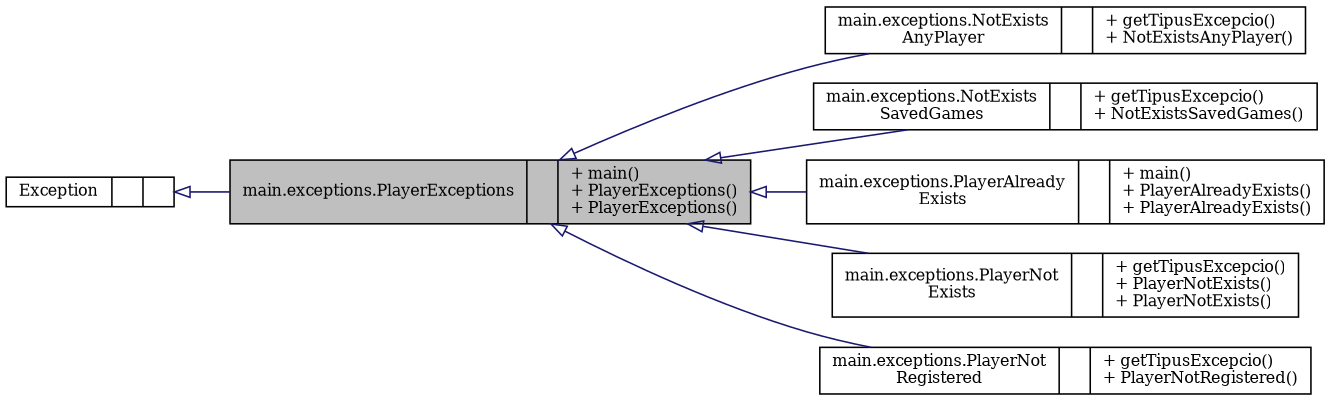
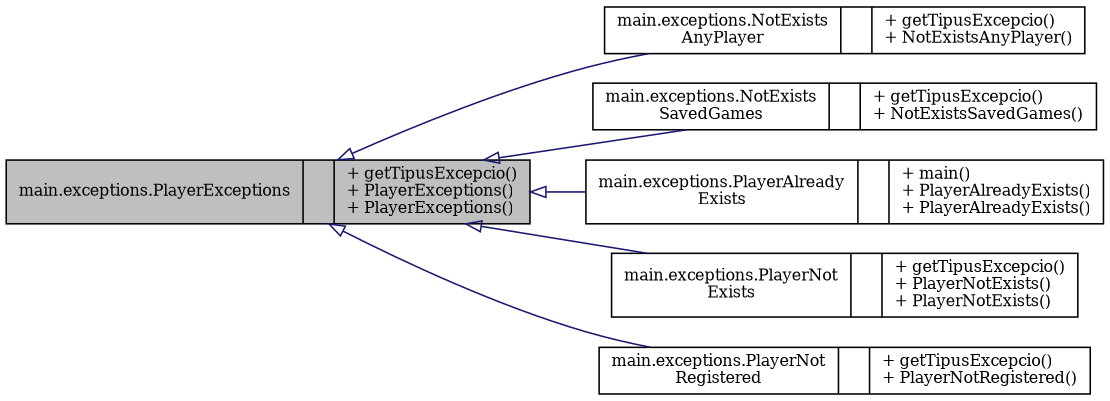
node "main.exceptions.PlayerExceptions": text "+ main()" -> "+ getTipusExcepcio()"
node "Exception": removed
